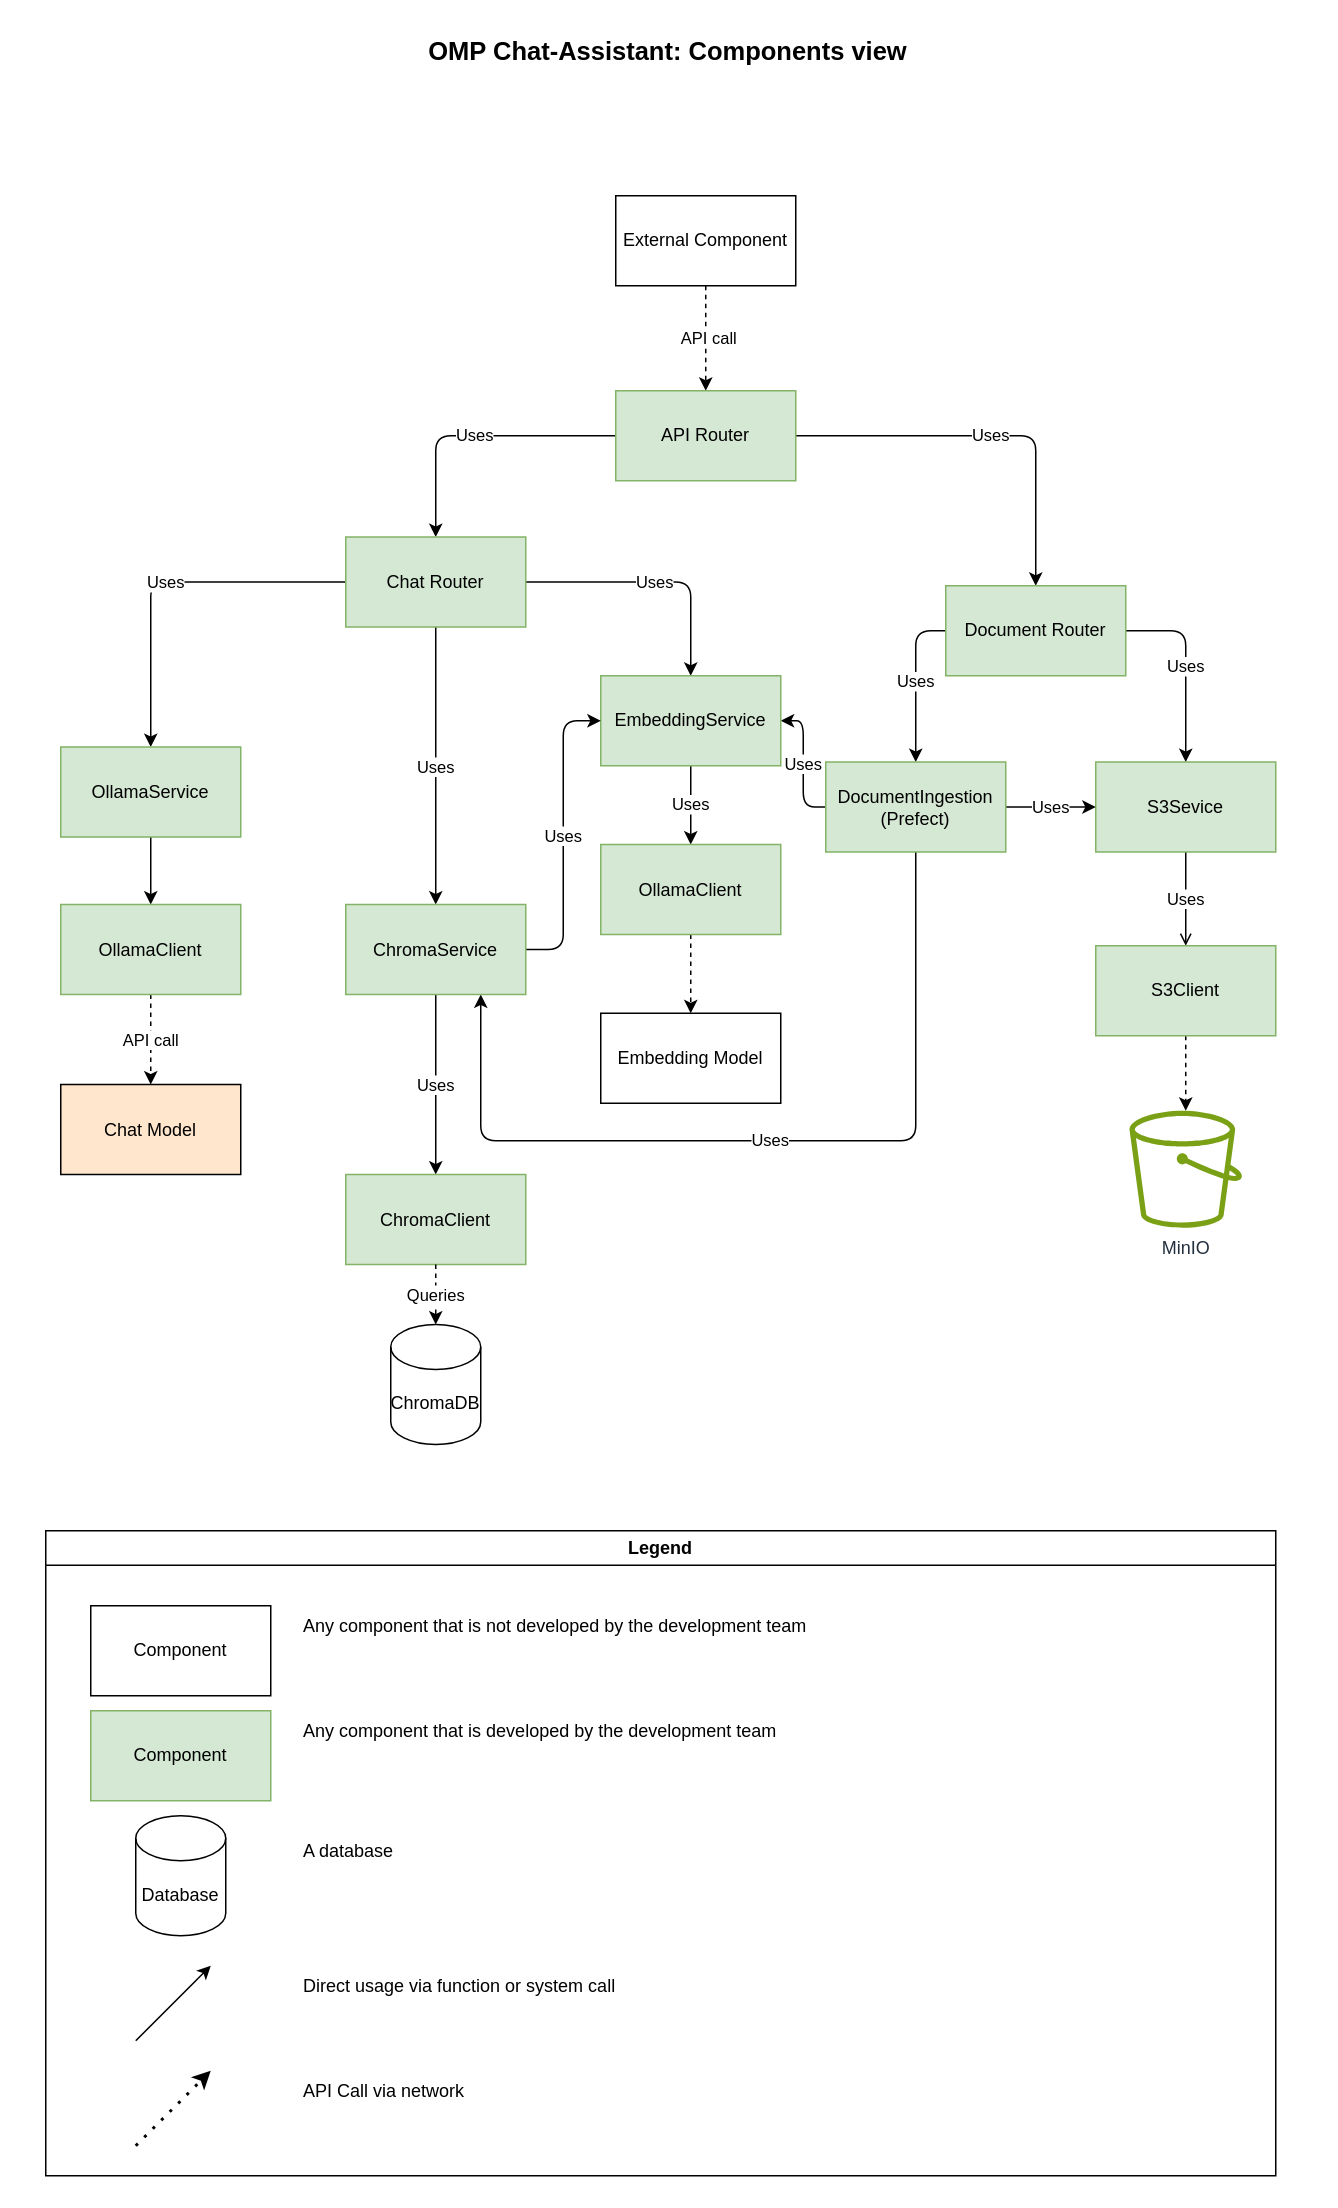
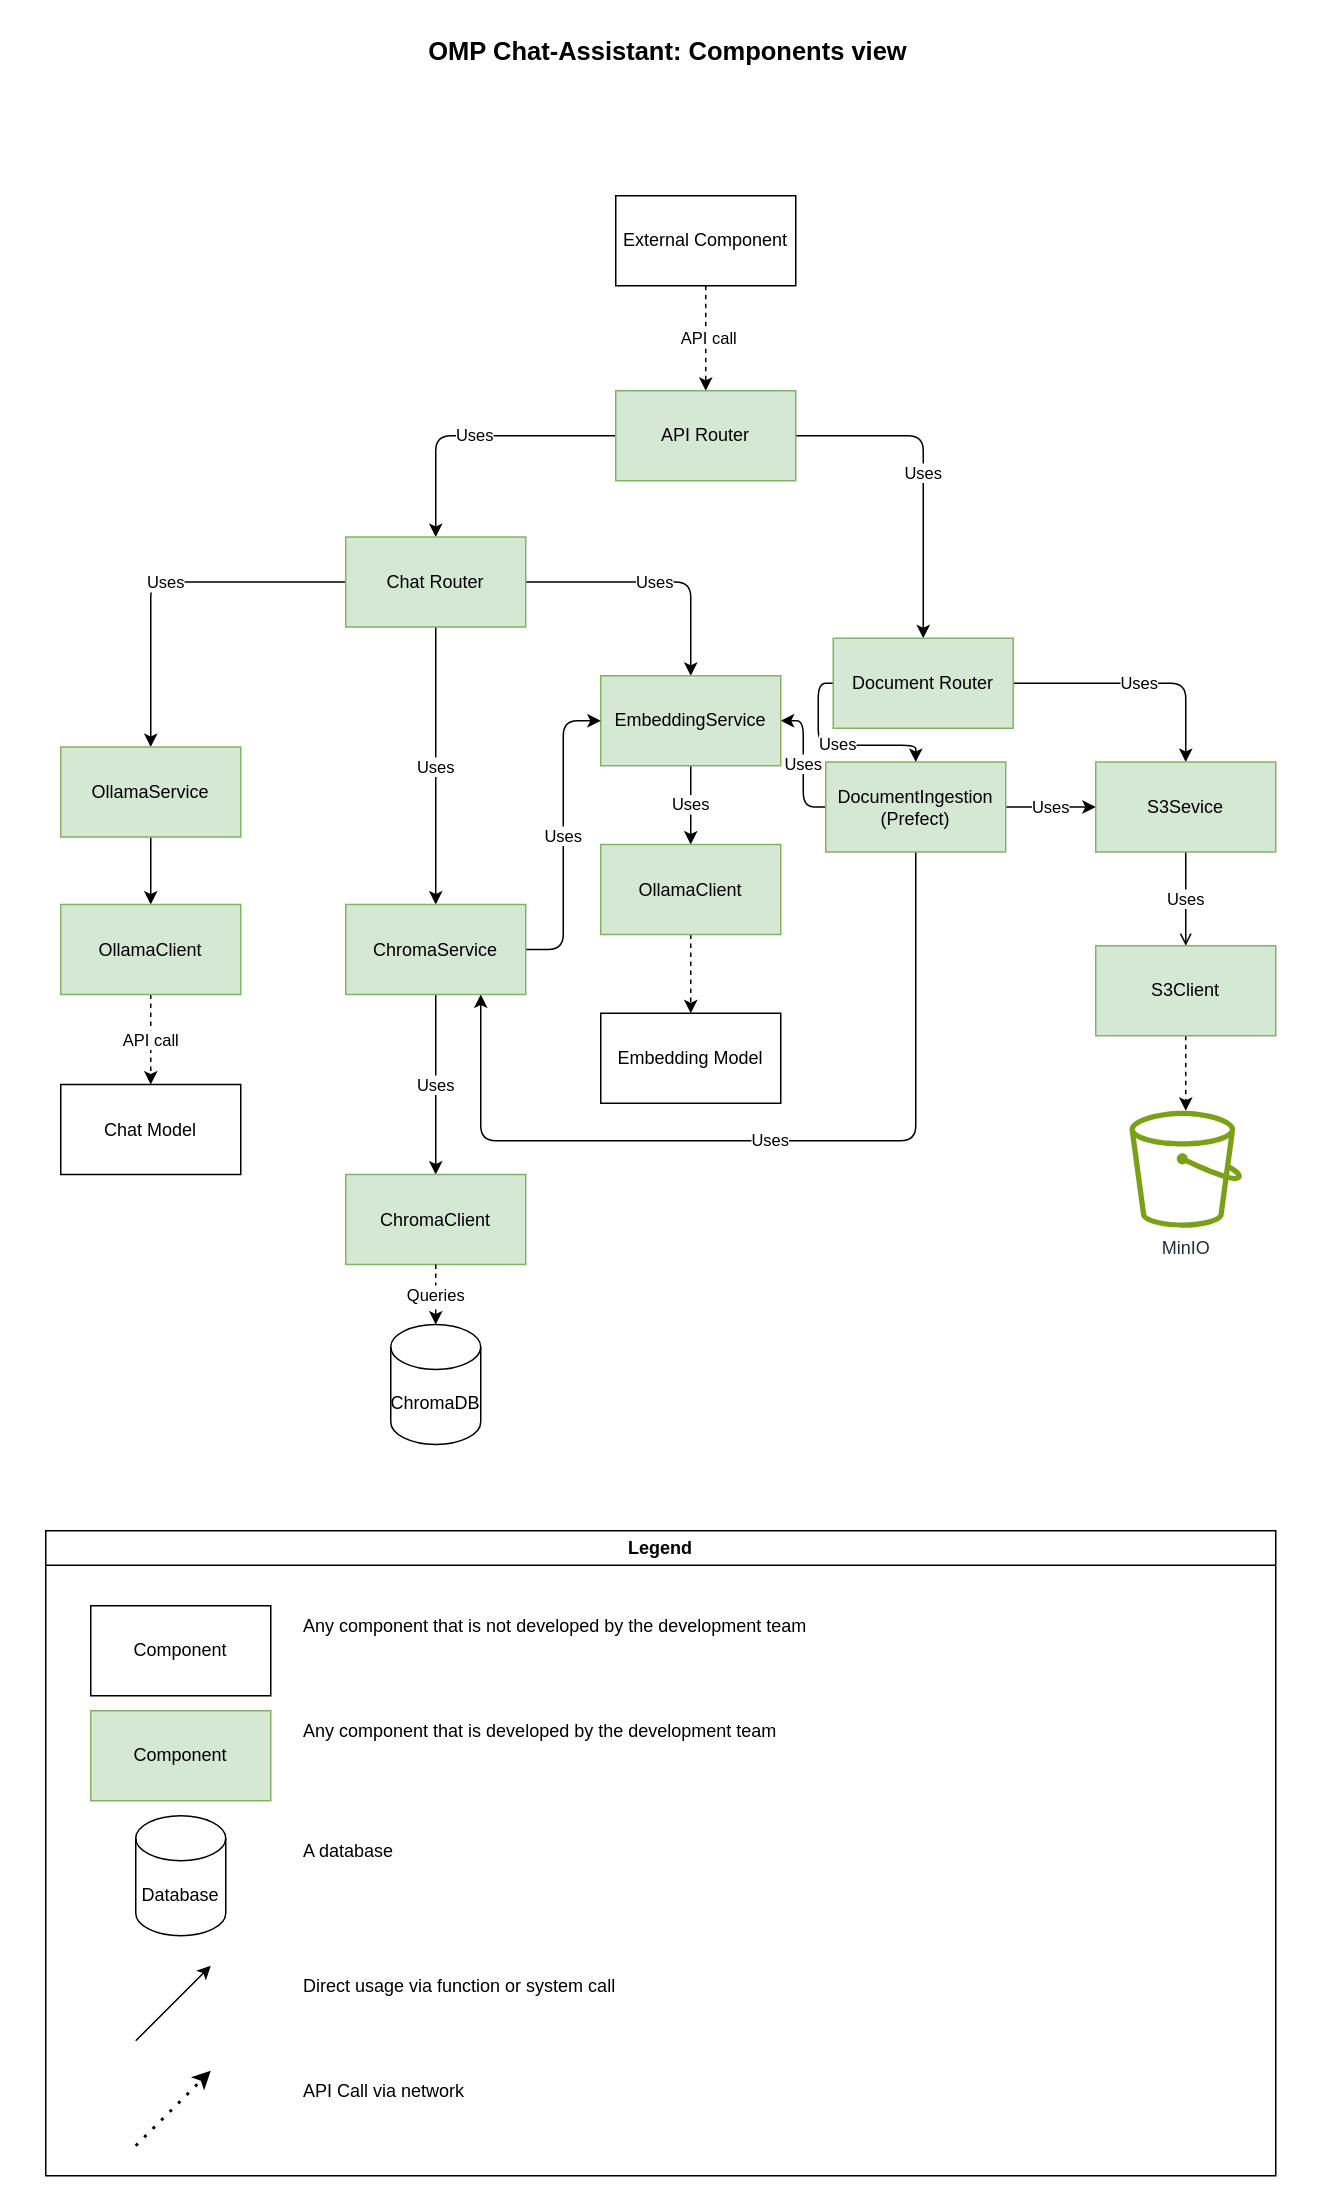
node "Document Router": moved (1036, 631) -> (923, 683)
node "Chat Model": fillcolor #ffe6cc -> #ffffff
